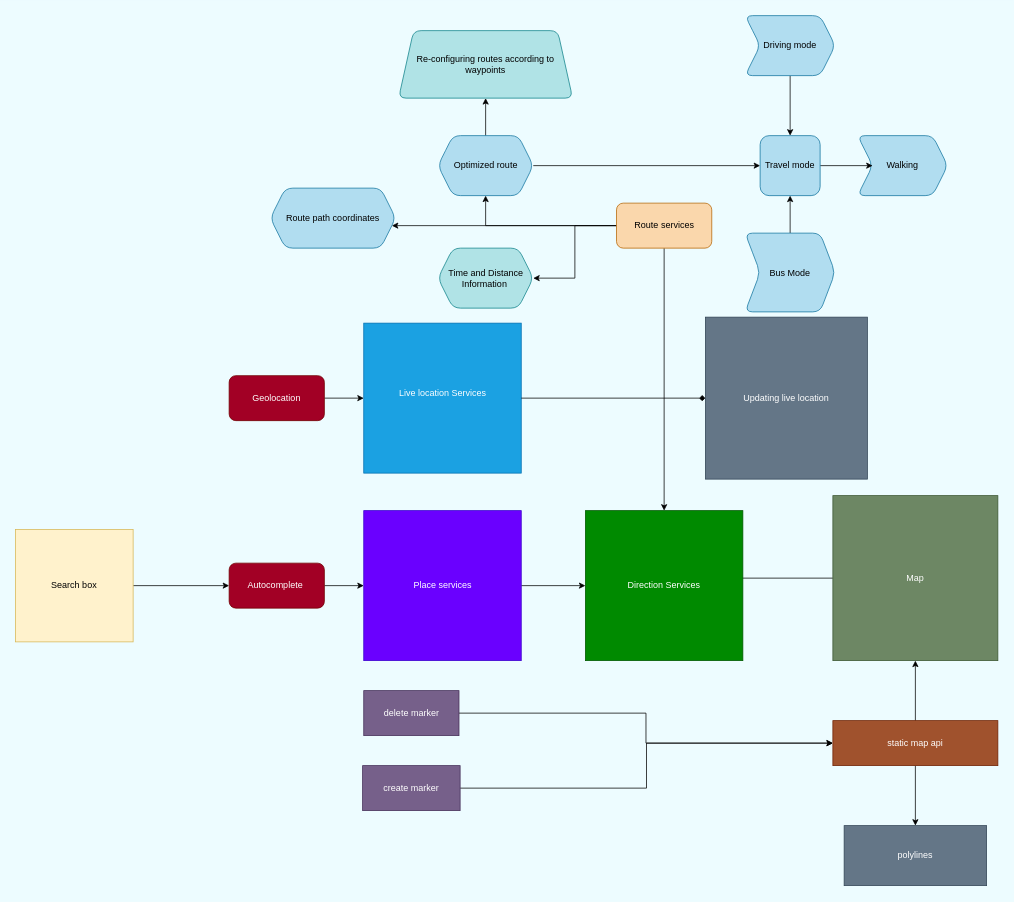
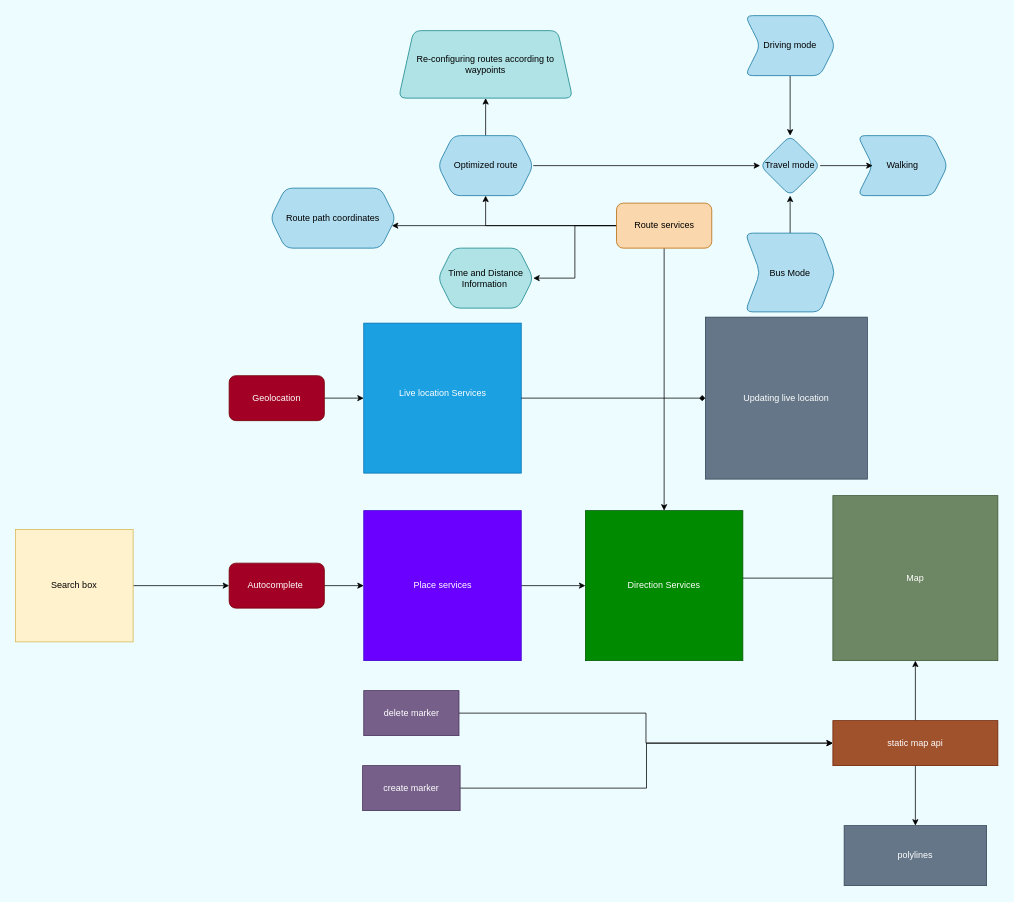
node "Travel mode": shape rounded rectangle -> diamond
